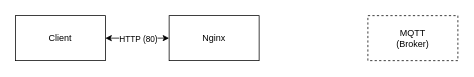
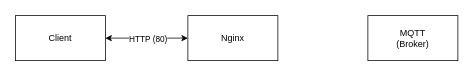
node "Nginx": moved (214, 38) -> (233, 38)
node "MQTT (Broker)": style dashed -> solid
